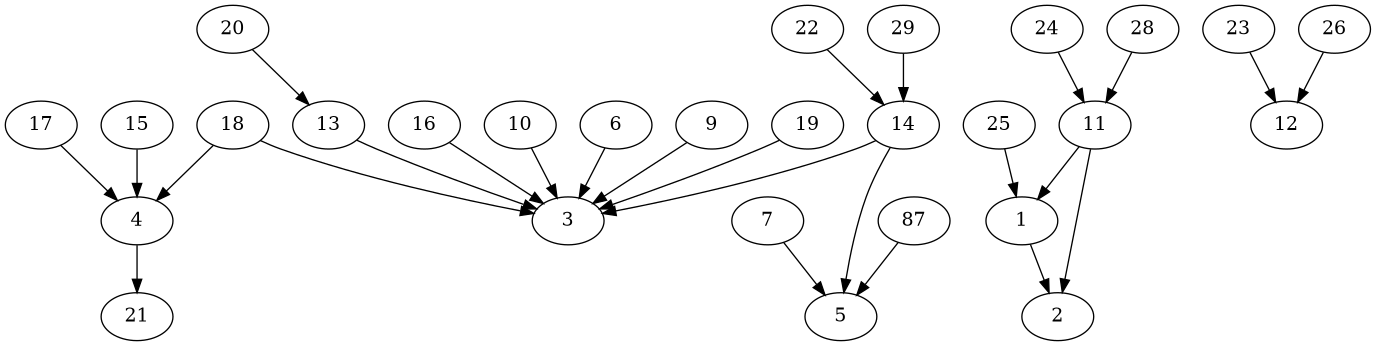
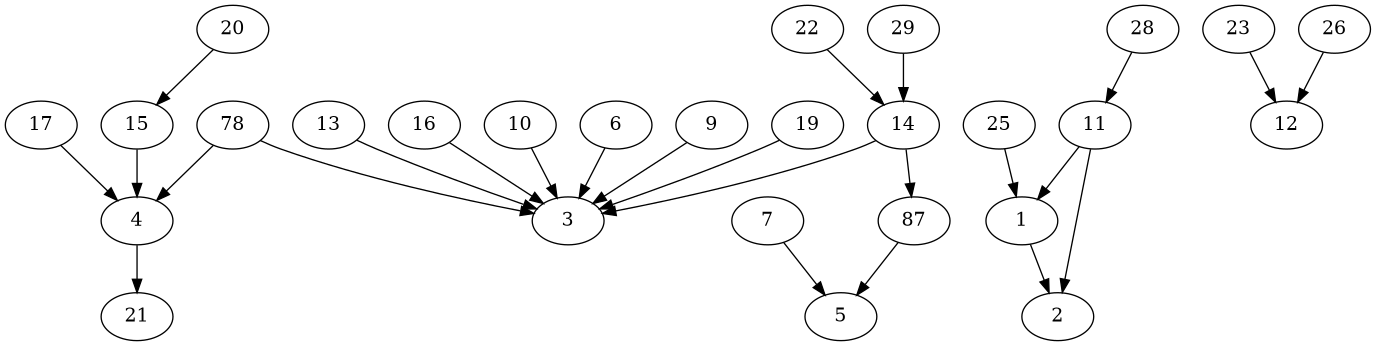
node "24": removed
edge "20" -> "13": now "20" -> "15"
node "18": label "18" -> "78"
edge "14" -> "5": now "14" -> "87"
